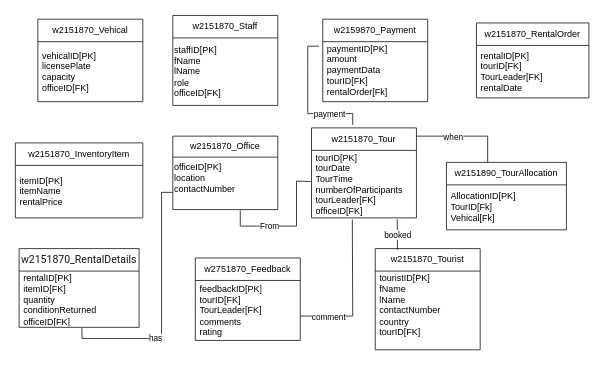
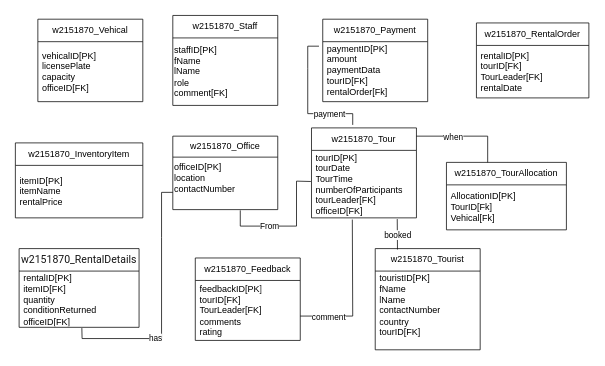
node "w2159870_Payment": label "w2159870_Payment" -> "w2151870_Payment"
node "staffID[PK] fName lName role officeID[FK]": label "staffID[PK] fName lName role officeID[FK]" -> "staffID[PK] fName lName role comment[FK]"
node "w2151890_TourAllocation": label "w2151890_TourAllocation" -> "w2151870_TourAllocation"
node "w2751870_Feedback": label "w2751870_Feedback" -> "w2151870_Feedback"
